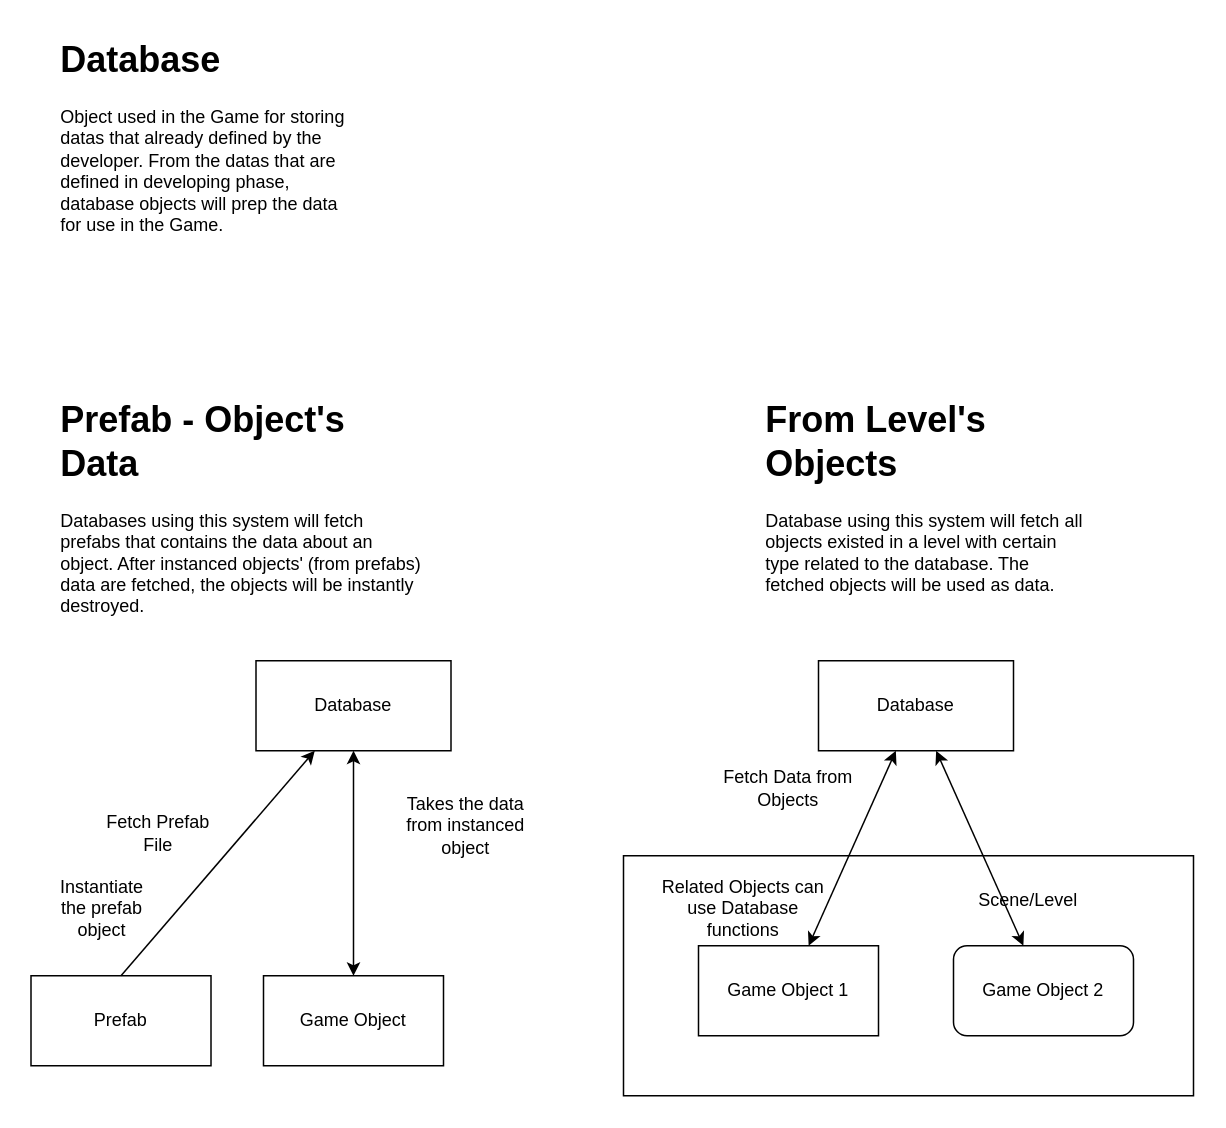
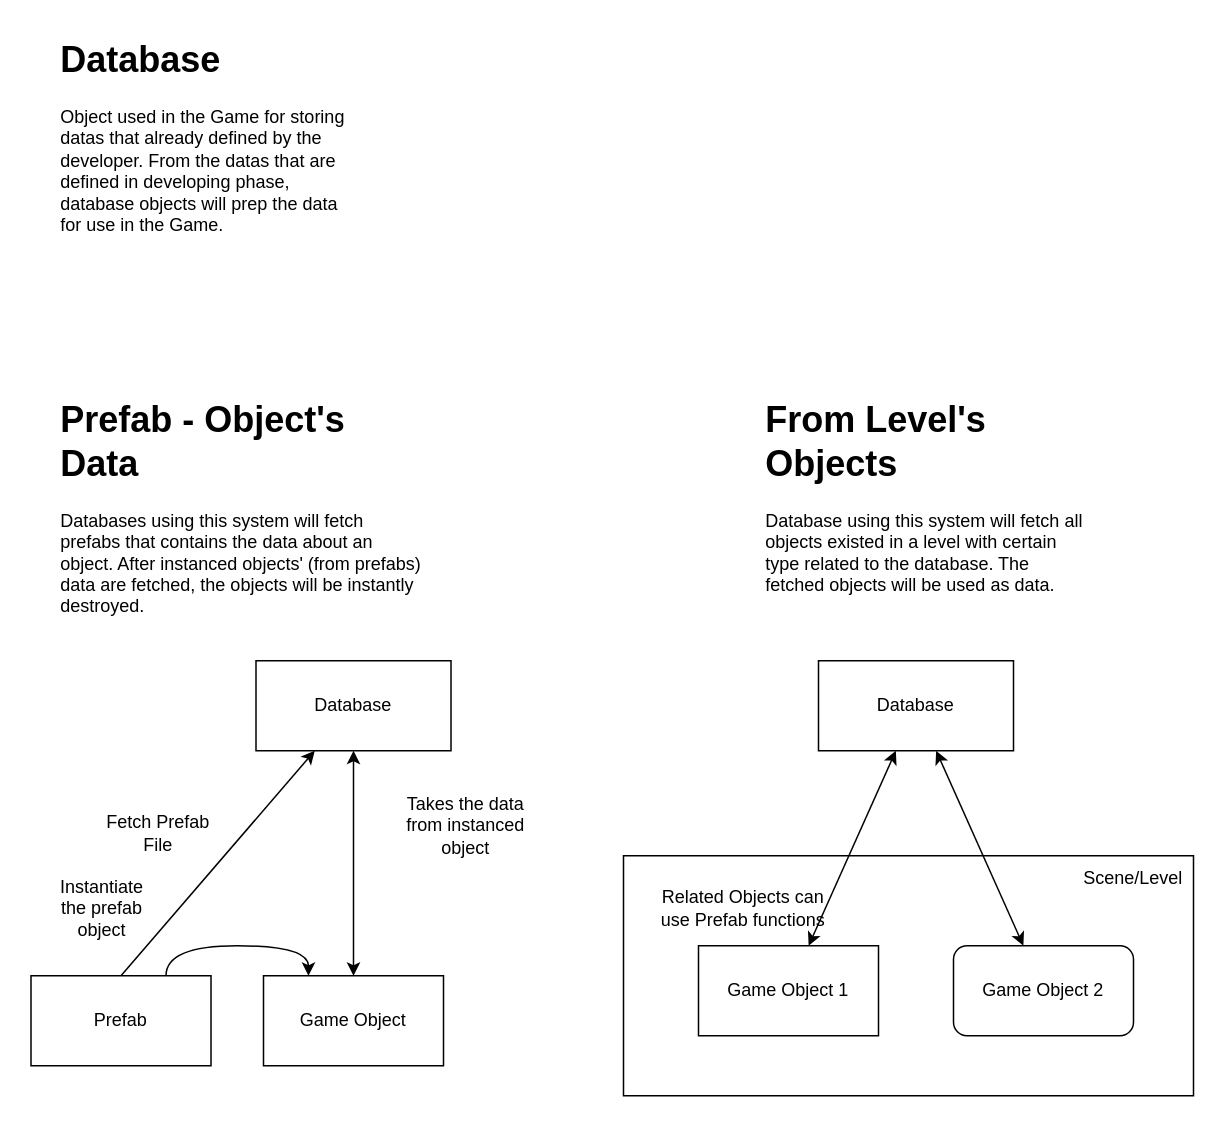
node "Fetch Data from Objects": removed
node "Scene/Level": moved (1028, 901) -> (1133, 878)
node "Related Objects can use Database functions": label "Related Objects can use Database functions" -> "Related Objects can use Prefab functions"
edge "Prefab" -> "Game Object": added
